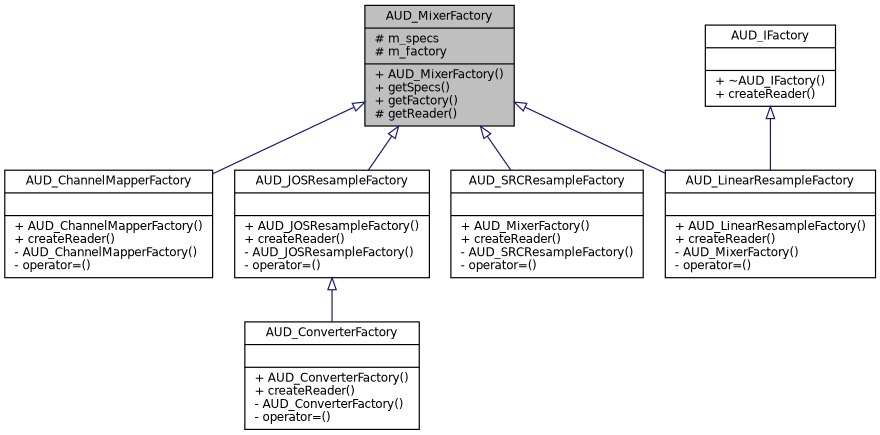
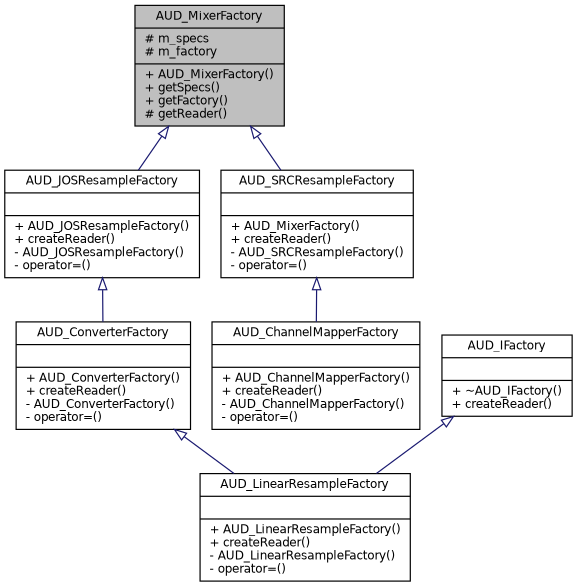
edge "AUD_LinearResampleFactory" -> "AUD_MixerFactory": now "AUD_LinearResampleFactory" -> "AUD_ConverterFactory"
edge "AUD_ChannelMapperFactory" -> "AUD_MixerFactory": now "AUD_ChannelMapperFactory" -> "AUD_SRCResampleFactory"
node "AUD_LinearResampleFactory": text "- AUD_MixerFactory()" -> "- AUD_LinearResampleFactory()"
